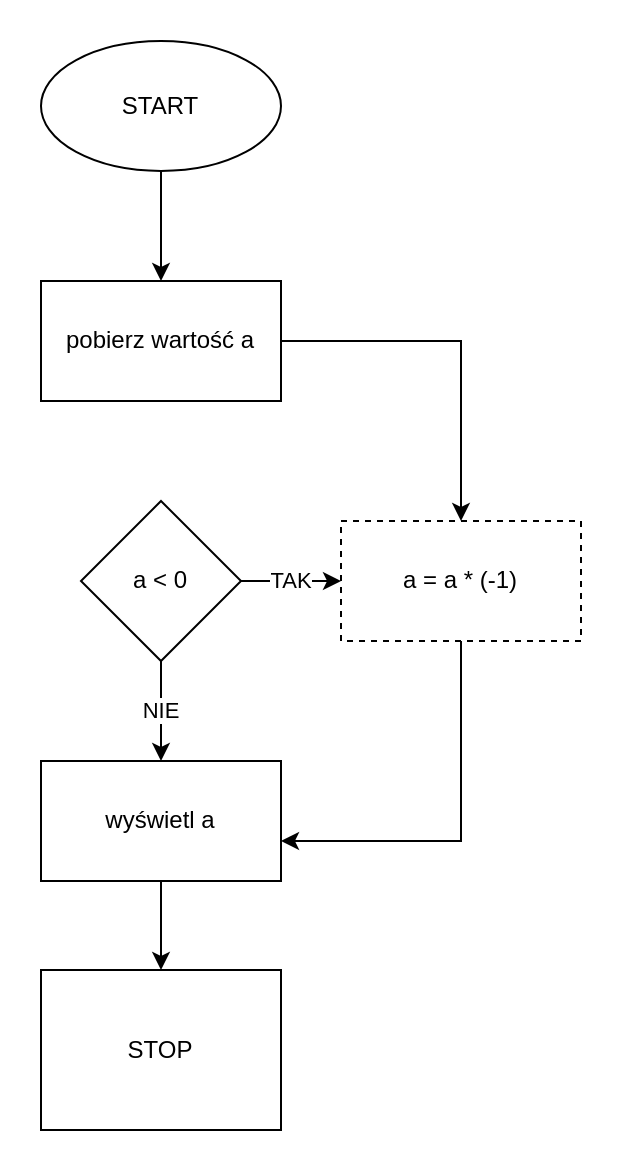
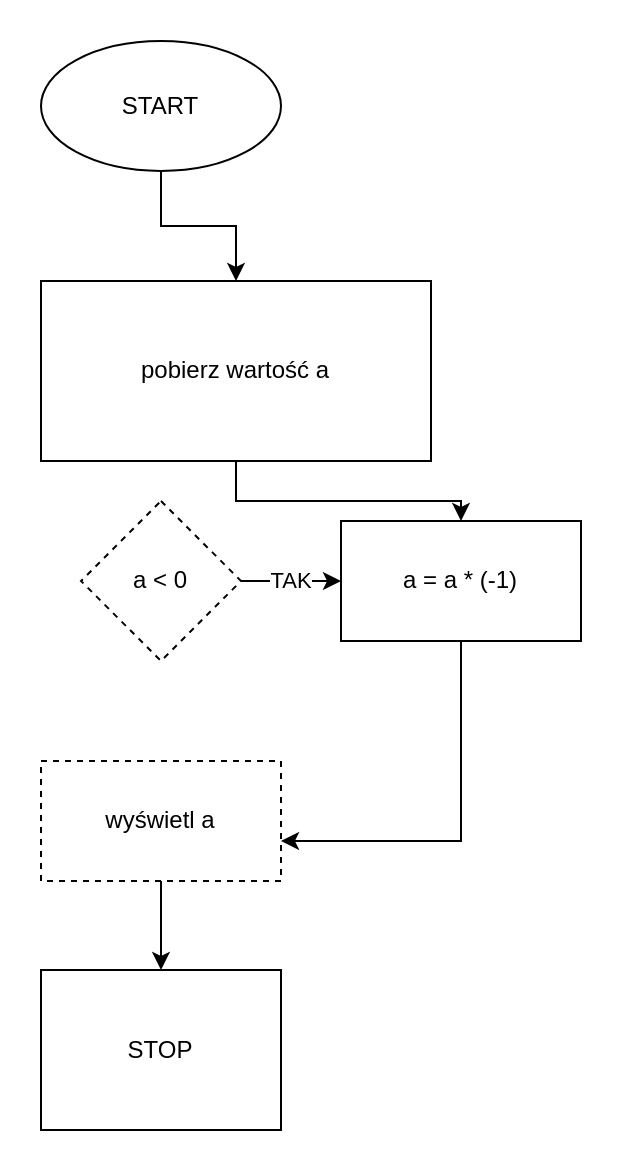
node "pobierz wartość a": size 240x120 -> 390x180
node "a < 0": style solid -> dashed
node "a = a * (-1)": style dashed -> solid
edge "a < 0" -> "wyświetl a": removed, label "NIE"
node "wyświetl a": style solid -> dashed
